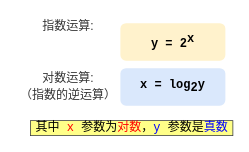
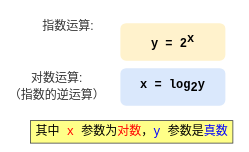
node "对数运算: （指数的逆运算）": moved (68, 87) -> (57, 87)
node "其中 x 参数为对数，y 参数是真数": size 203x15 -> 203x23
